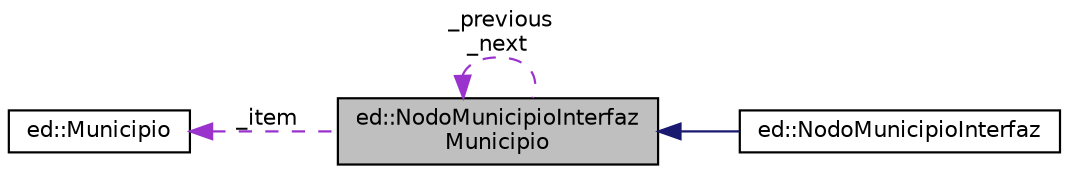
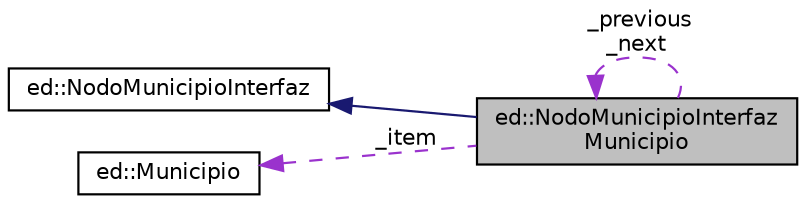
edge "ed::NodoMunicipioInterfaz" -> "ed::NodoMunicipioInterfaz Municipio": reversed
